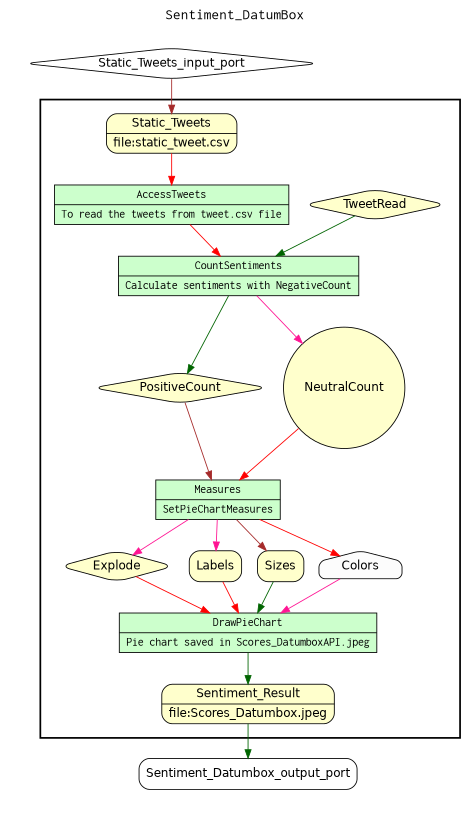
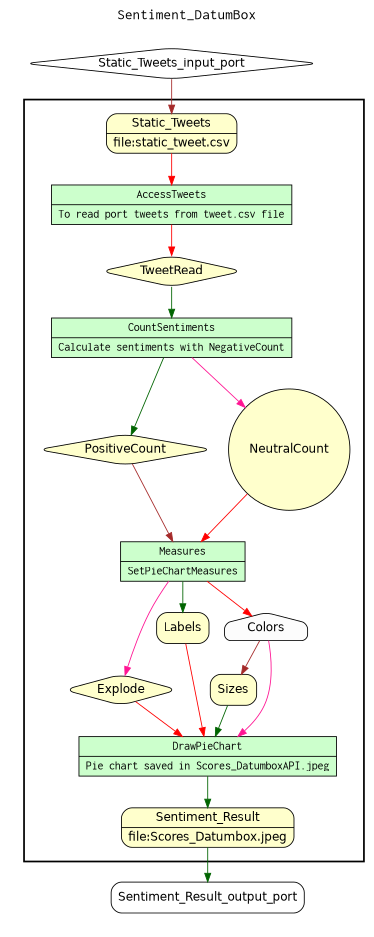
node "AccessTweets": text "To read the tweets from tweet.csv file" -> "To read port tweets from tweet.csv file"
edge "AccessTweets" -> "CountSentiments": now "AccessTweets" -> "TweetRead"
edge "Measures" -> "Labels": color deeppink -> darkgreen
edge "Measures" -> "Sizes": now "Colors" -> "Sizes"
node "Sentiment_Datumbox_output_port": label "Sentiment_Datumbox_output_port" -> "Sentiment_Result_output_port"
